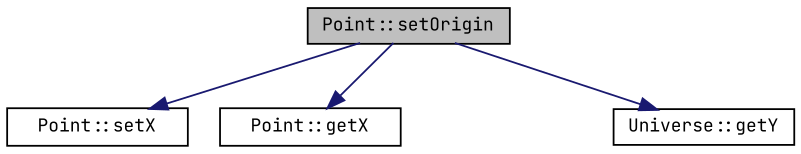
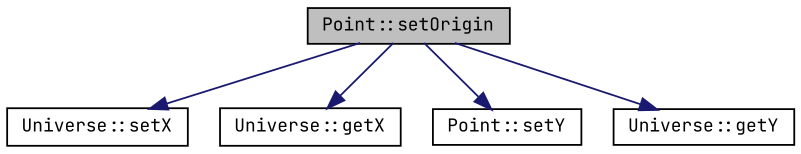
node "Point::setX": label "Point::setX" -> "Universe::setX"
node "Point::getX": label "Point::getX" -> "Universe::getX"
node "Point::setY": added
